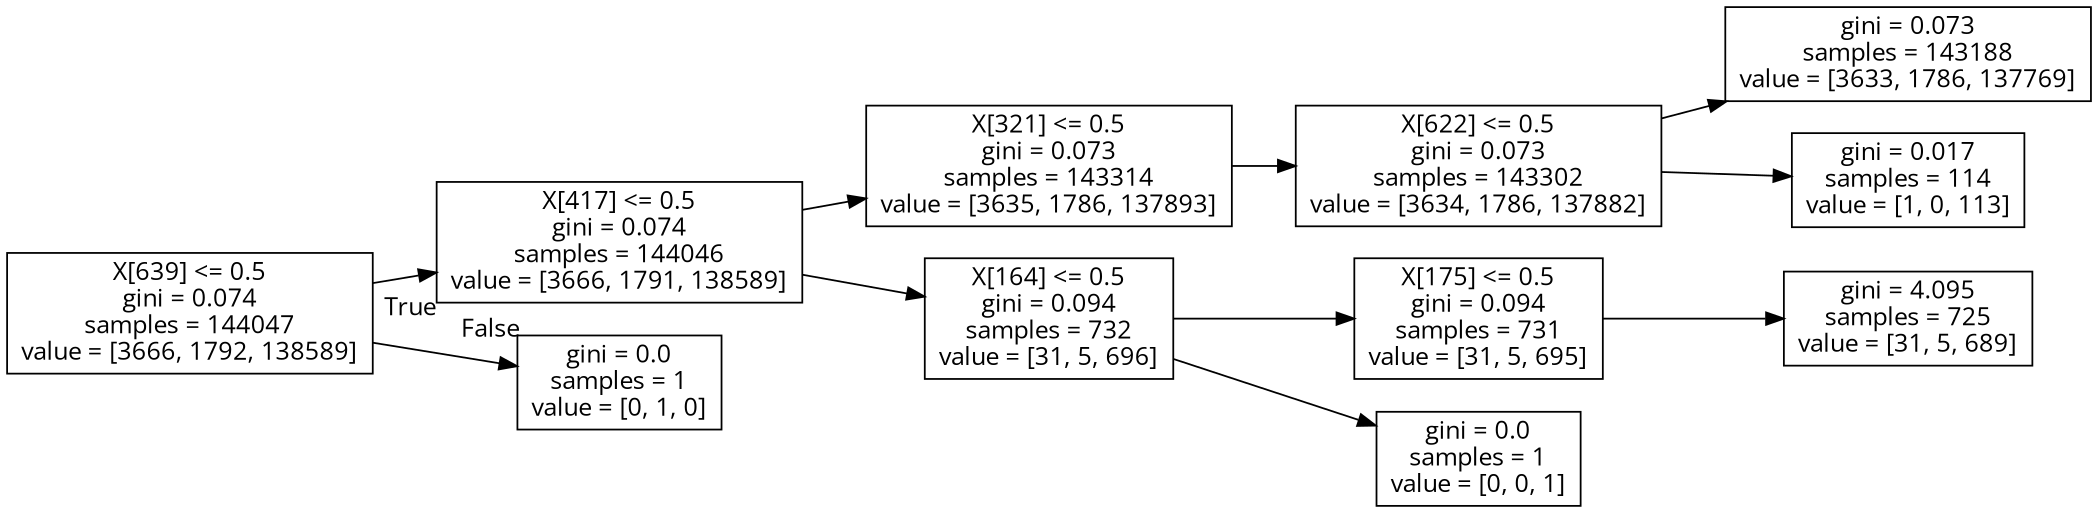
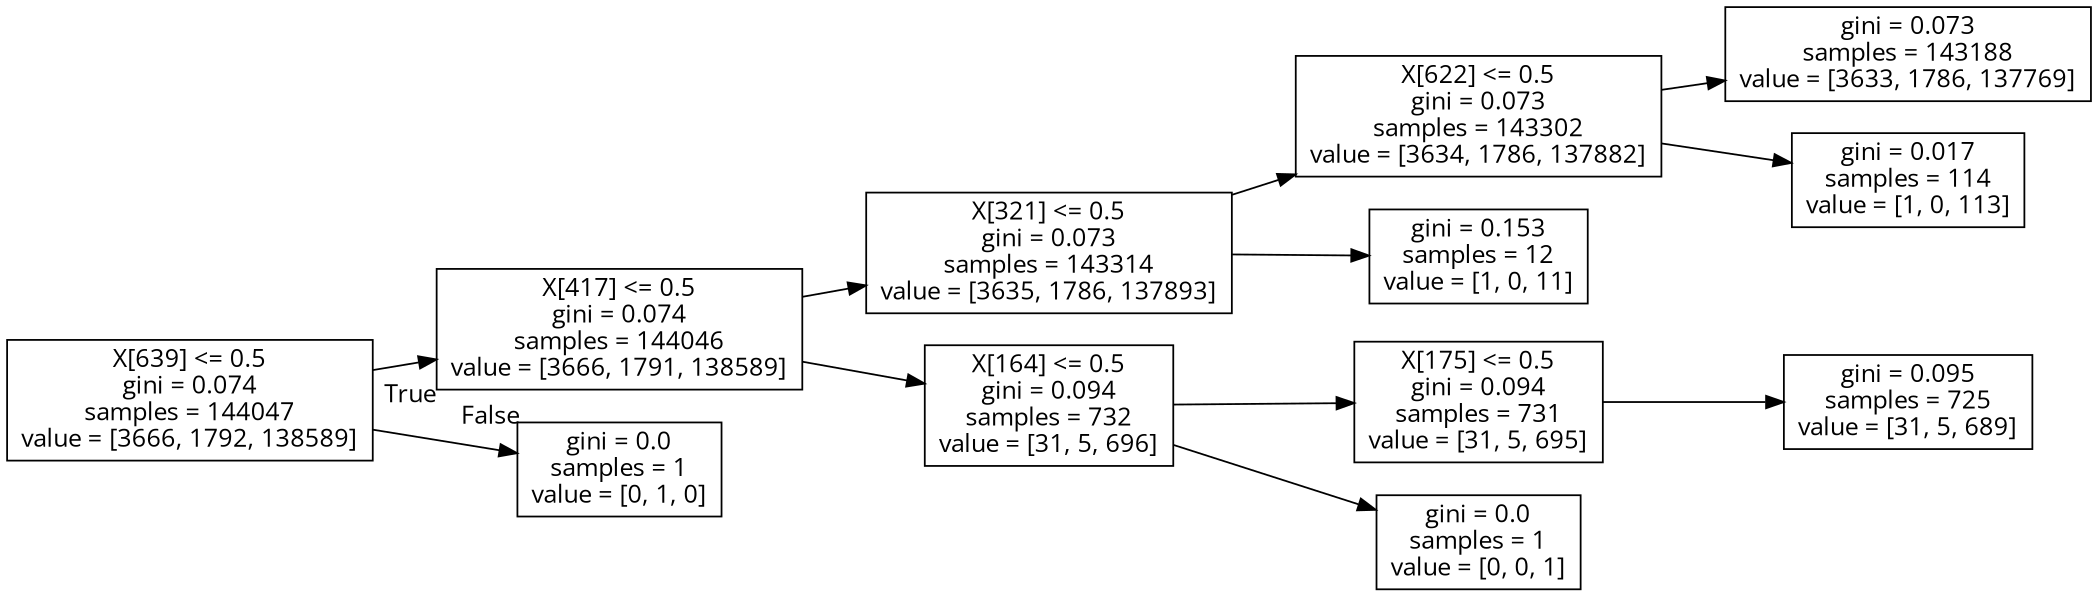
node "gini = 0.153 samples = 12 value = [1, 0, 11]": added
node "gini = 4.095 samples = 725 value = [31, 5, 689]": label "gini = 4.095 samples = 725 value = [31, 5, 689]" -> "gini = 0.095 samples = 725 value = [31, 5, 689]"
